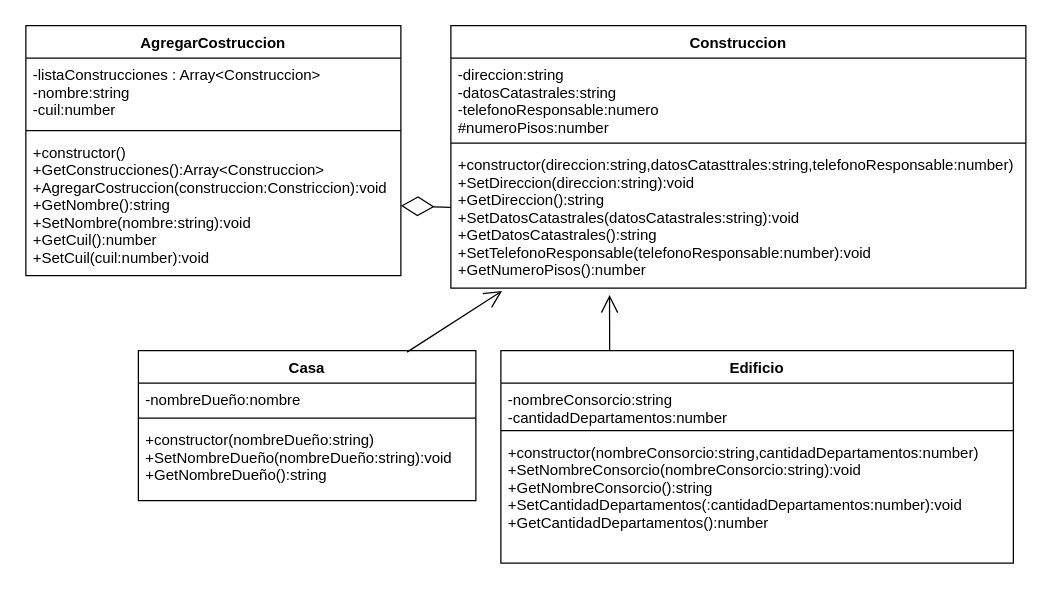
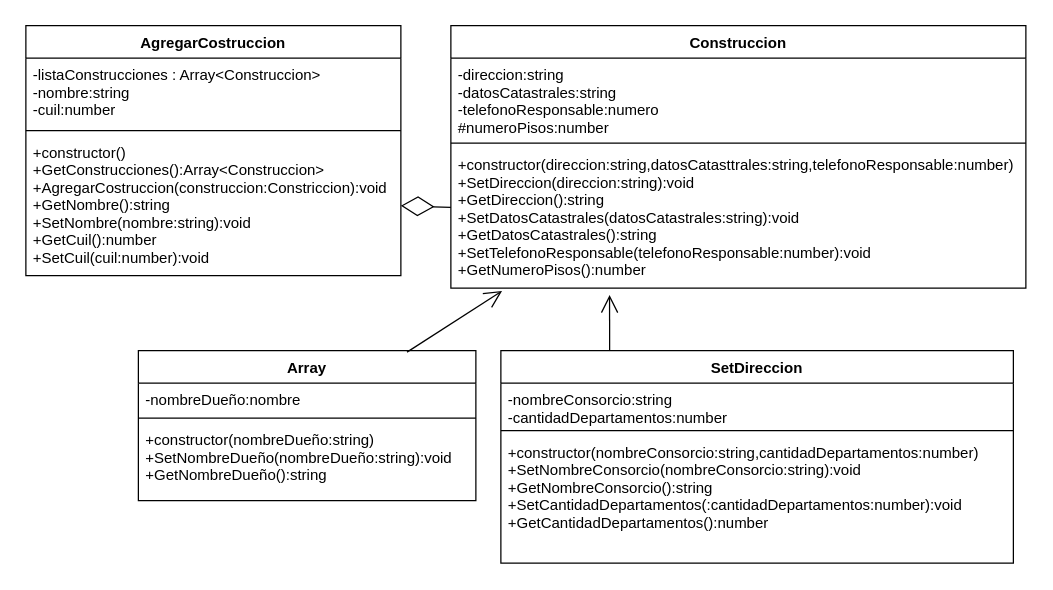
node "Casa": label "Casa" -> "Array"
node "Edificio": label "Edificio" -> "SetDireccion"
